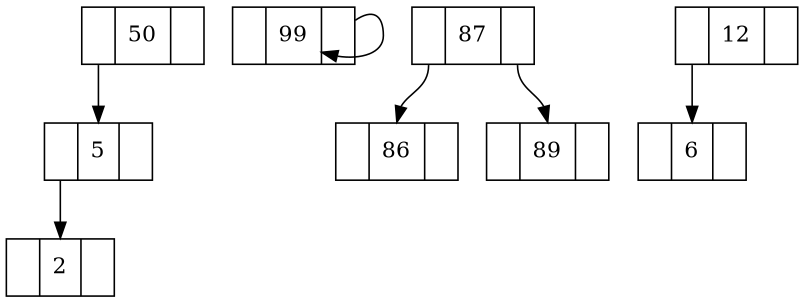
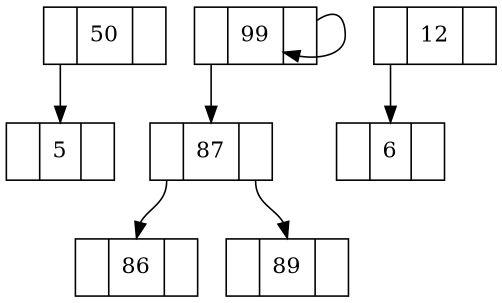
edge "99" -> "87": added
node "2": removed
